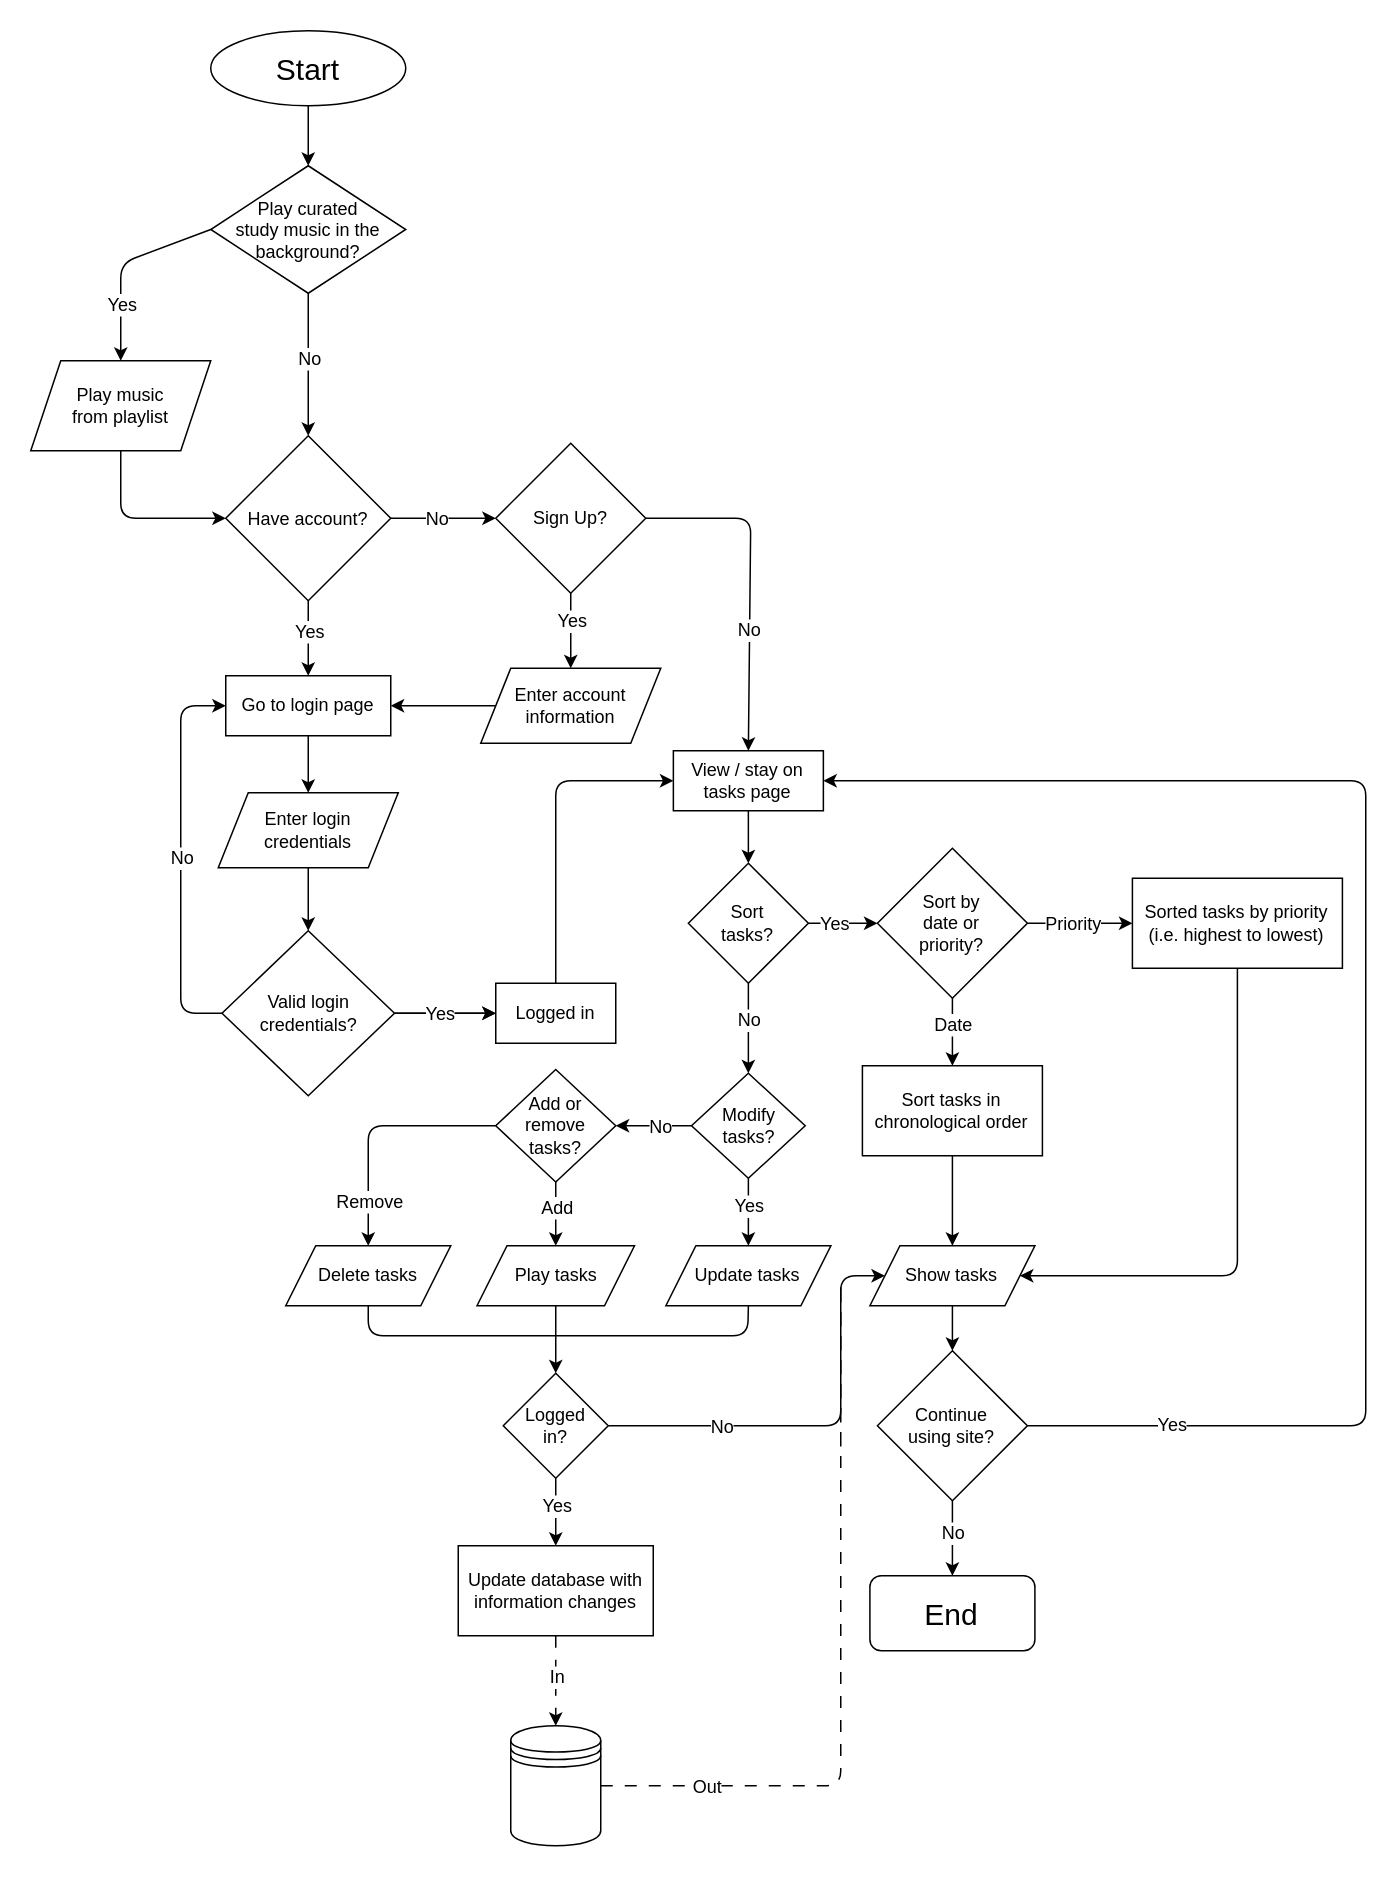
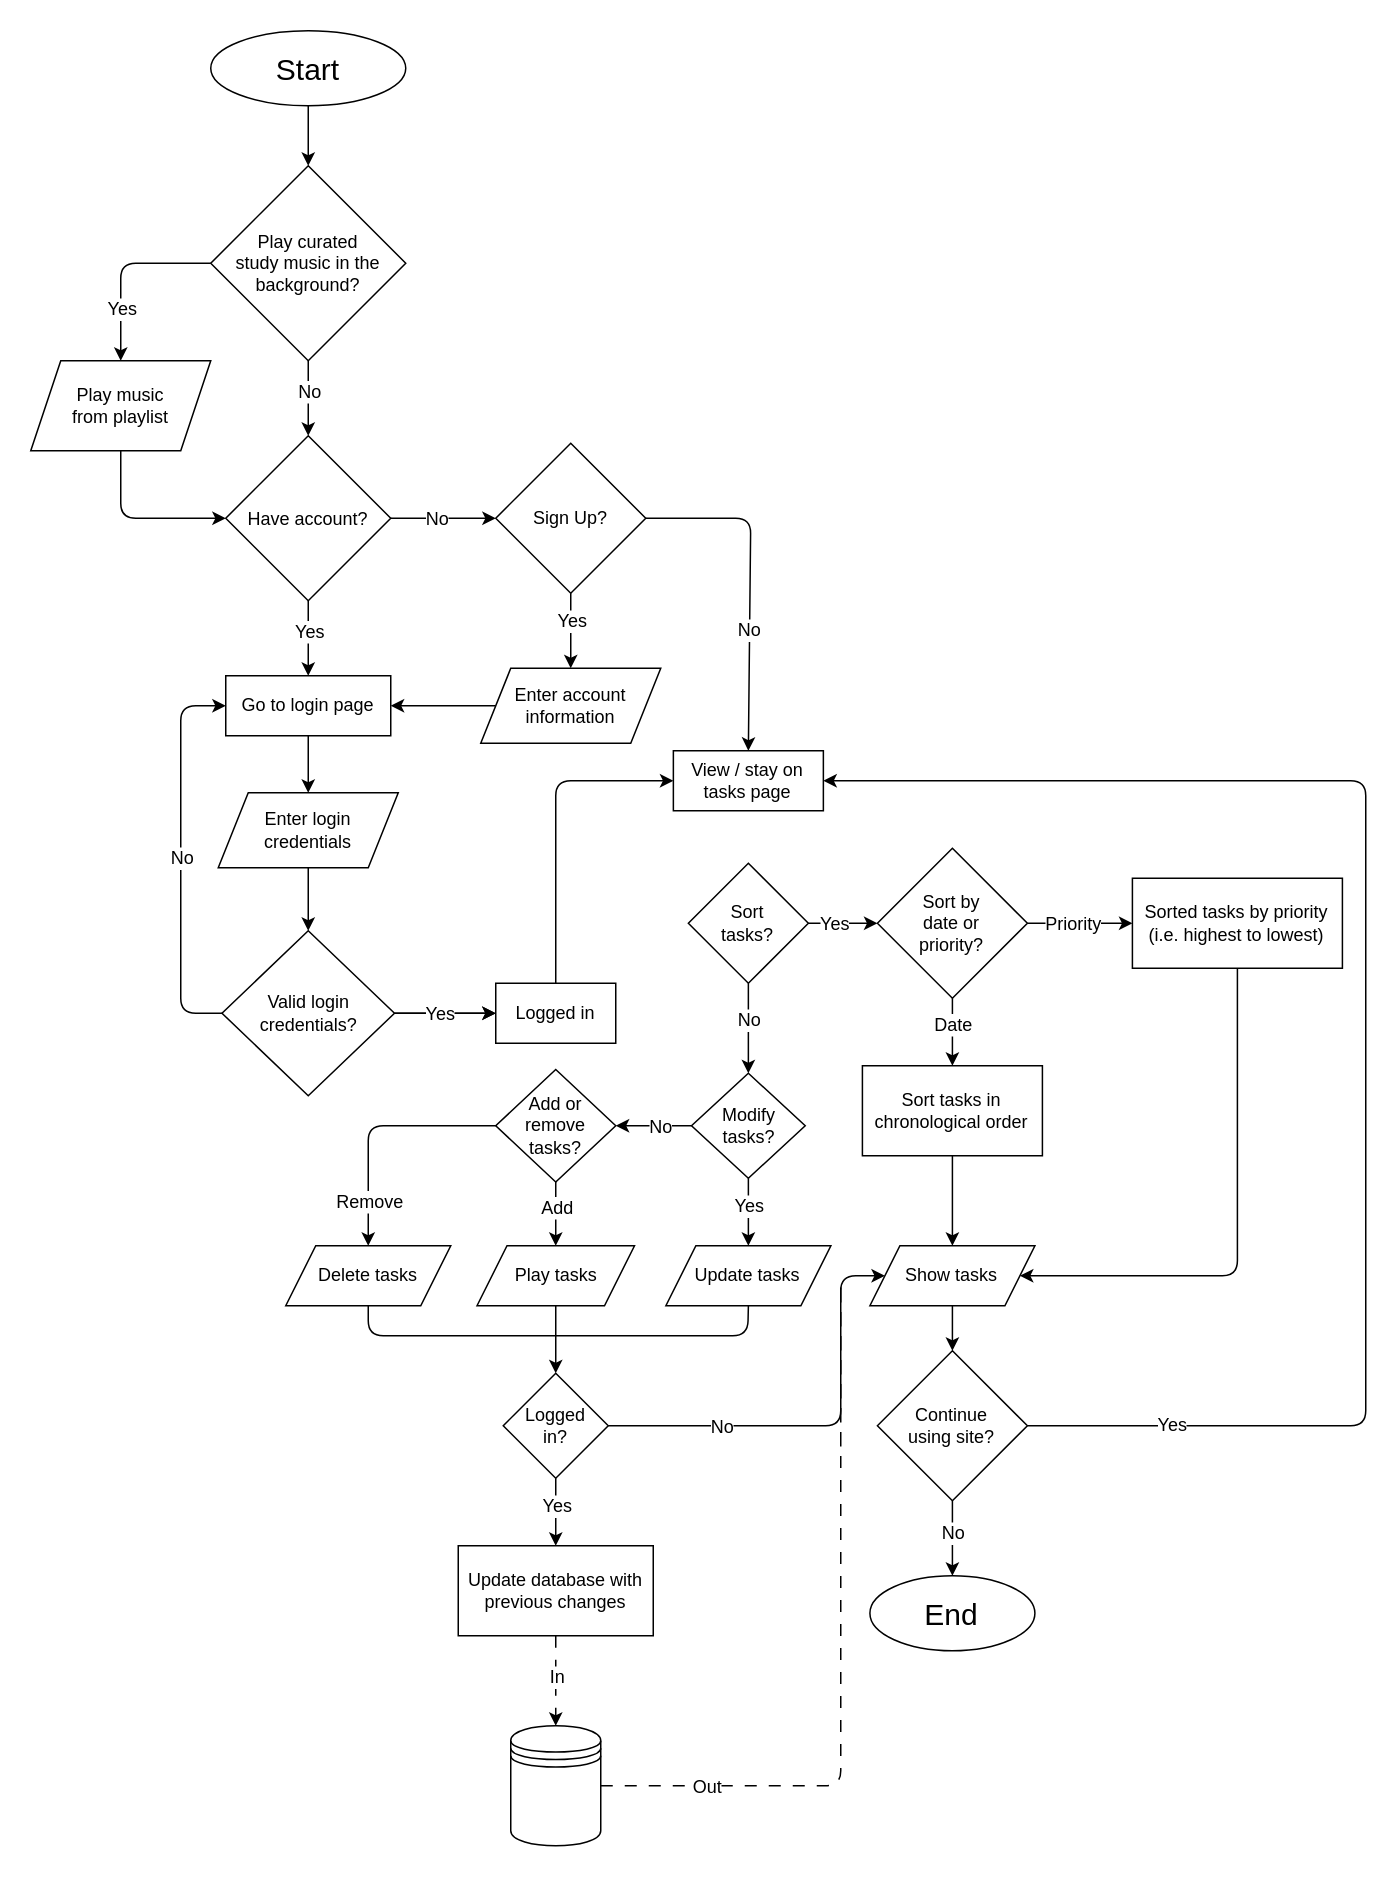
node "Play curated study music in the background?": size 195x128 -> 195x195
edge "View / stay on tasks page" -> "Sort tasks?": removed
node "Update database with information changes": label "Update database with information changes" -> "Update database with previous changes"
node "End": shape rounded rectangle -> ellipse
